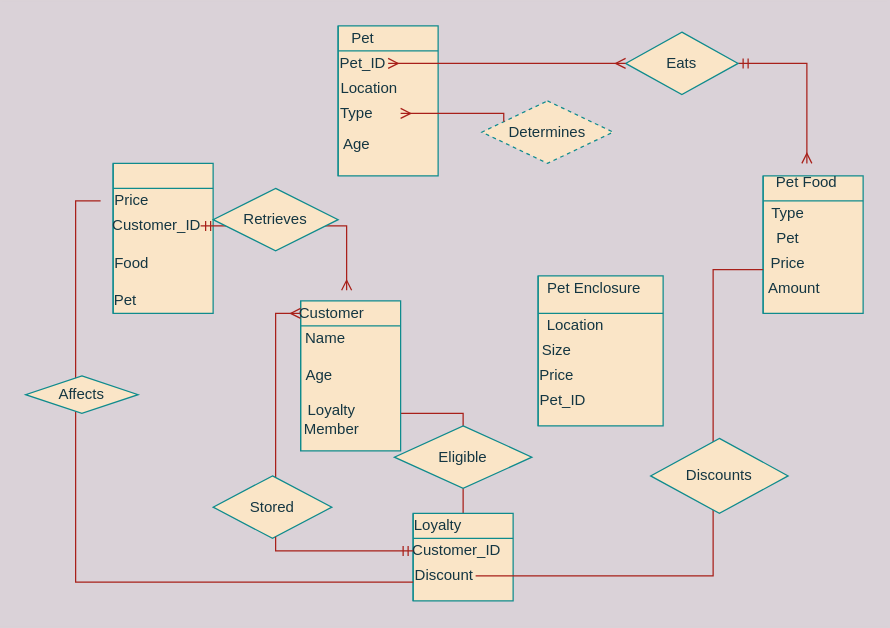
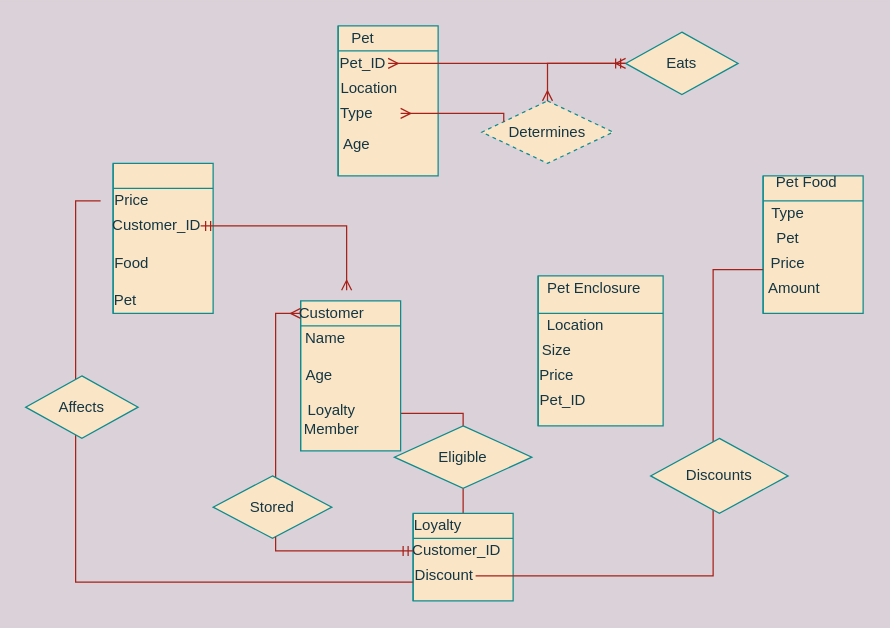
edge "Eats" -- "Pet Food": now "Eats" -- "Determines"
node "Retrieves": removed
node "Affects": size 113x38 -> 113x63
